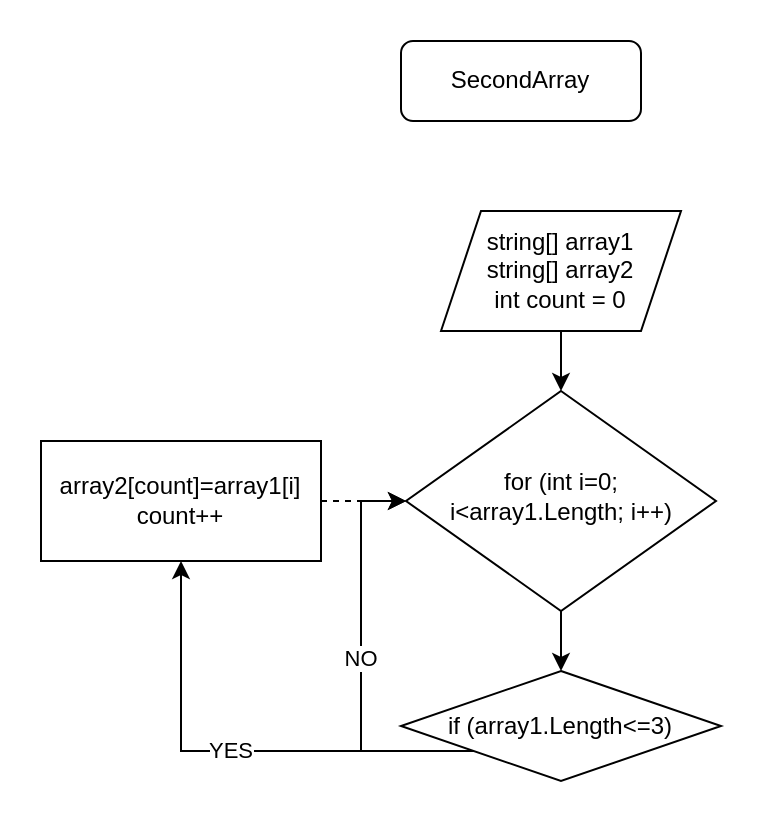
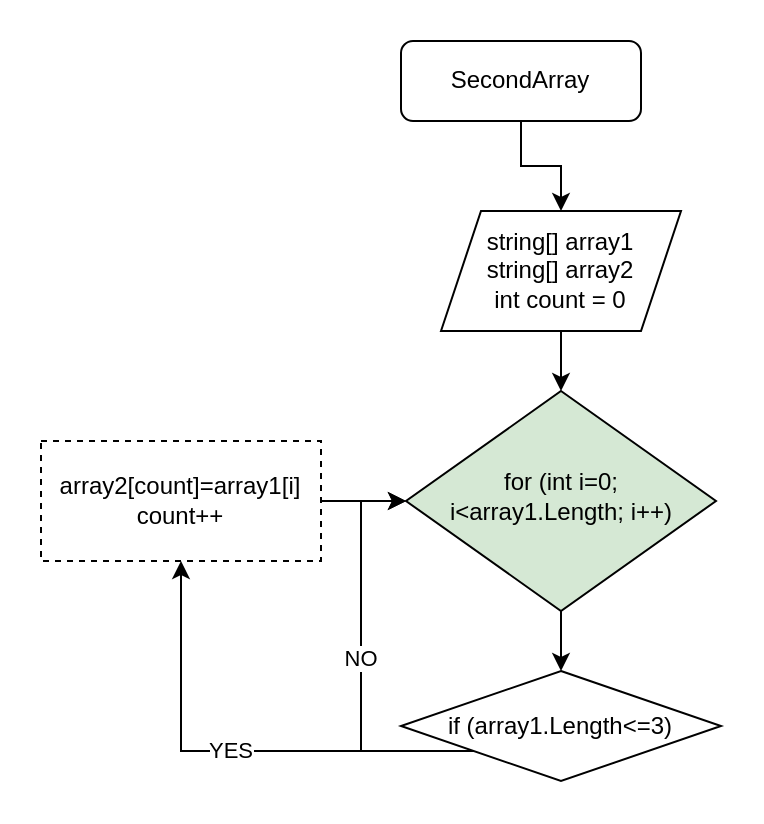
edge "SecondArray" -> "string[] array1 string[] array2 int count = 0": added
node "array2[count]=array1[i] count++": style solid -> dashed
edge "array2[count]=array1[i] count++" -> "for (int i=0; i<array1.Length; i++)": style dashed -> solid
node "for (int i=0; i<array1.Length; i++)": fillcolor #ffffff -> #d5e8d4
